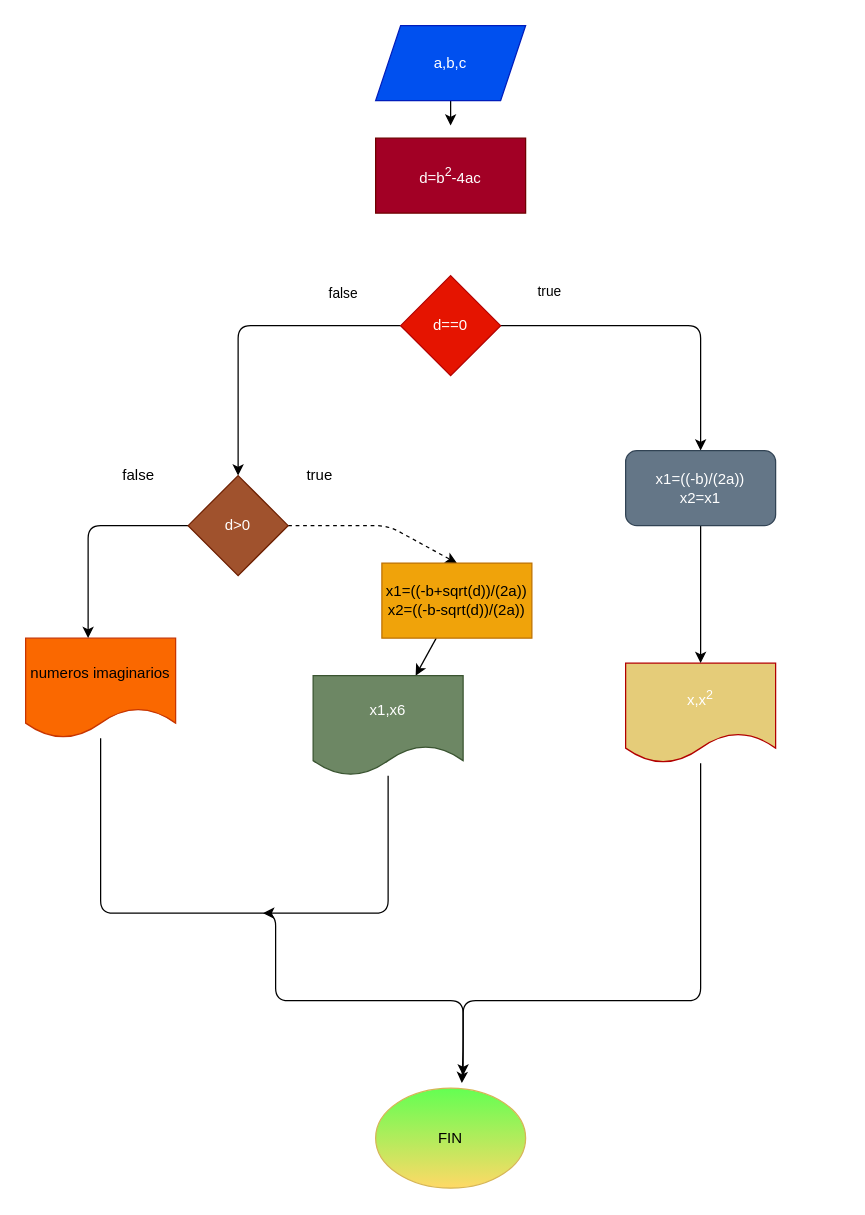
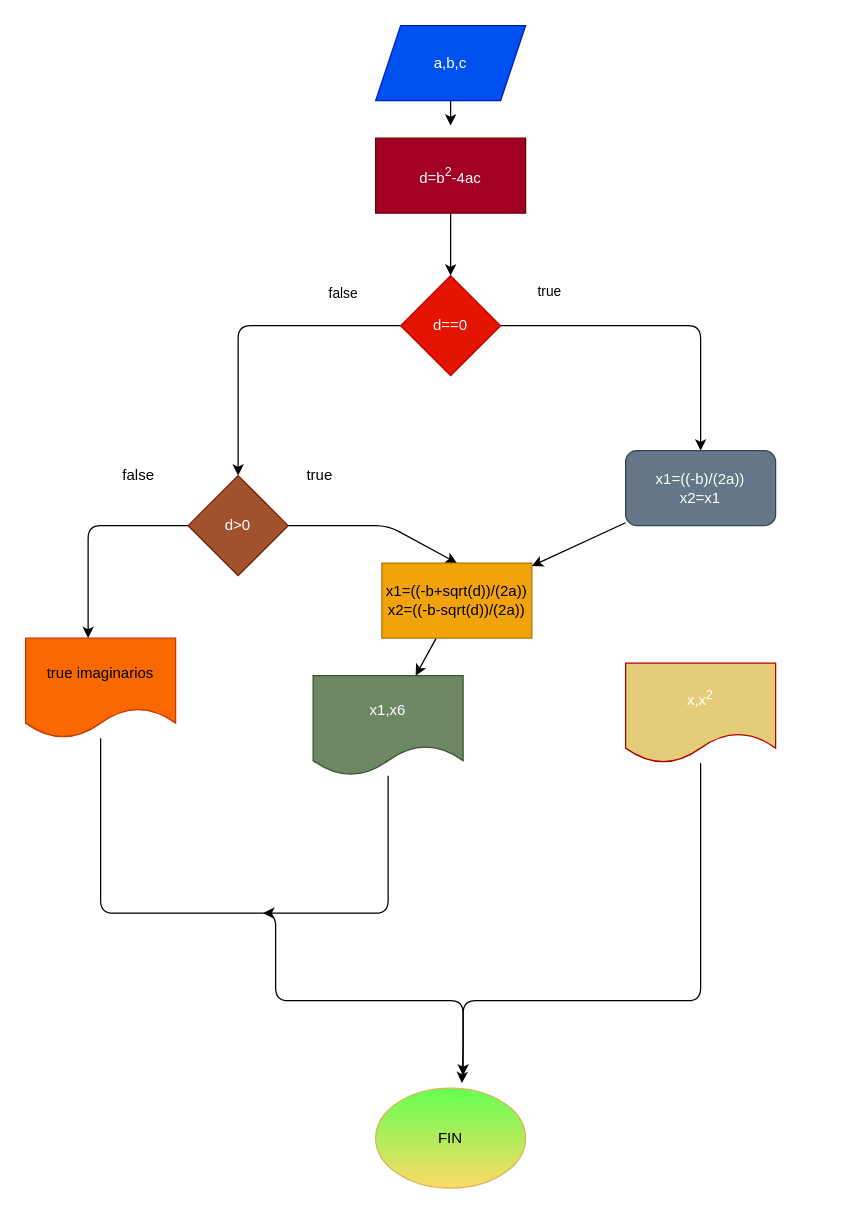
edge "d=b2-4ac" -> "d==0": added
edge "d>0" -> "x1=((-b+sqrt(d))/(2a)) x2=((-b-sqrt(d))/(2a))": style dashed -> solid
edge "x1=((-b)/(2a)) x2=x1" -> "x,x2": now "x1=((-b)/(2a)) x2=x1" -> "x1=((-b+sqrt(d))/(2a)) x2=((-b-sqrt(d))/(2a))"
node "numeros imaginarios": label "numeros imaginarios" -> "true imaginarios"
